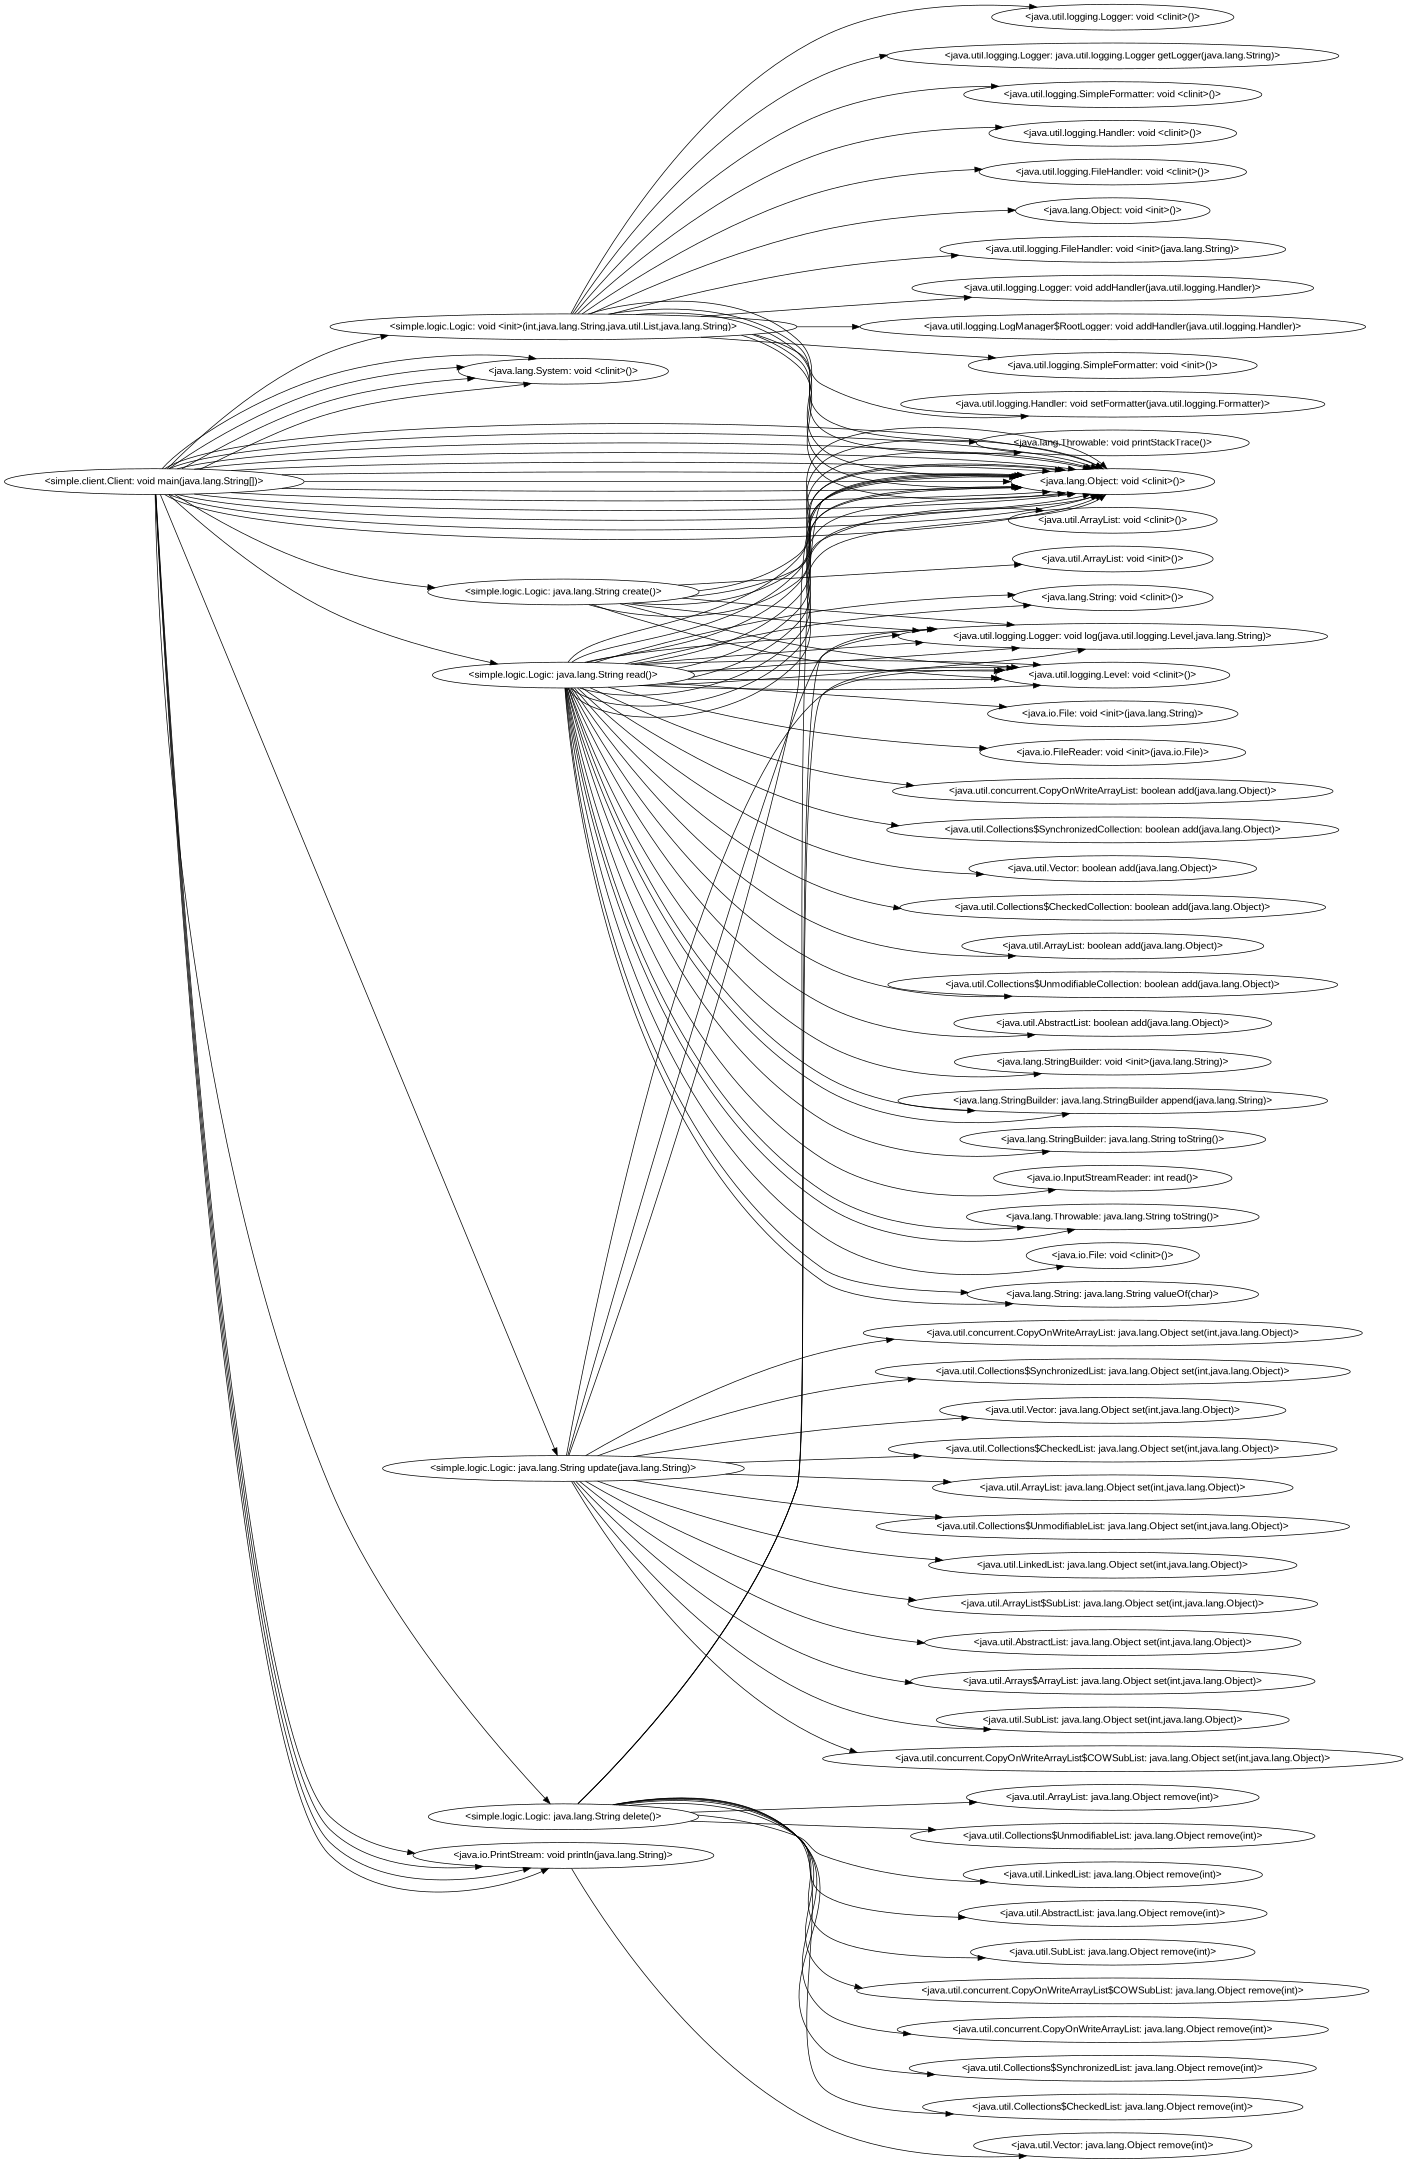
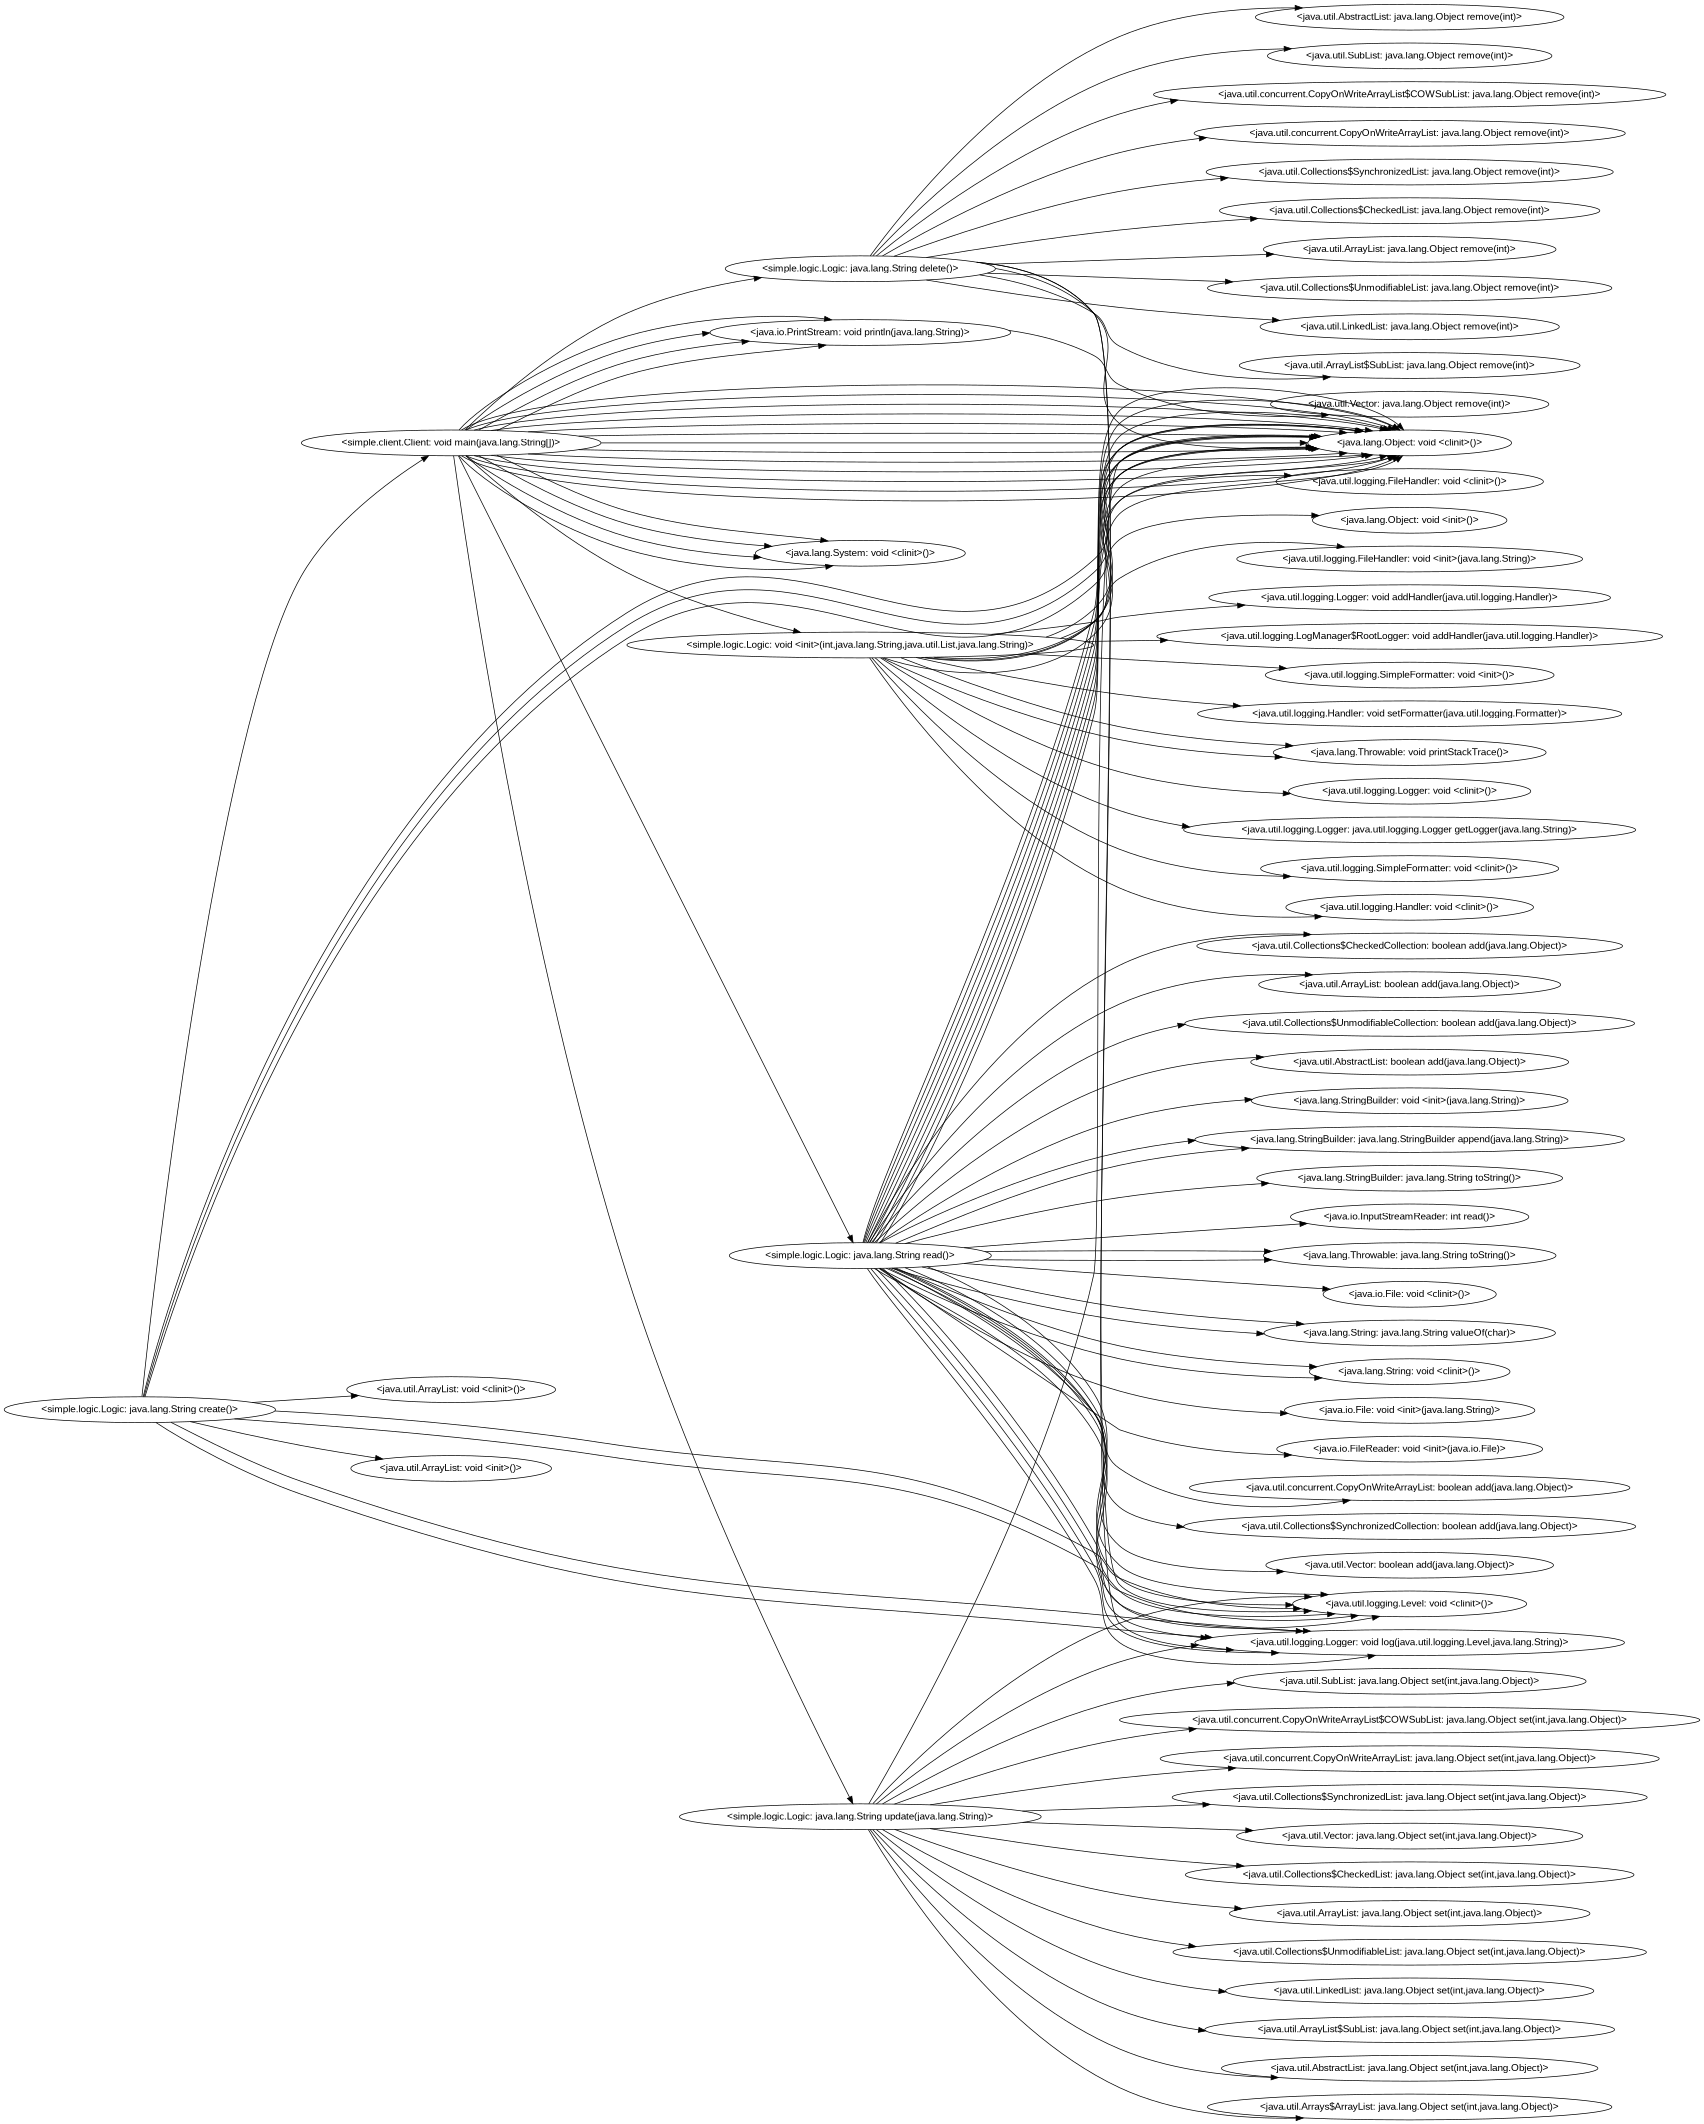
node "<java.util.ArrayList$SubList: java.lang.Object remove(int)>": added
edge "<simple.client.Client: void main(java.lang.String[])>" -> "<simple.logic.Logic: java.lang.String create()>": reversed
